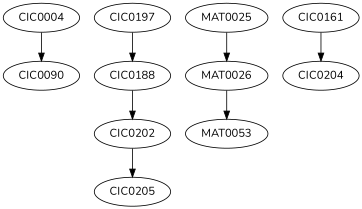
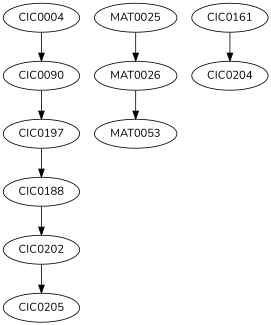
edge "CIC0090" -> "CIC0197": added
